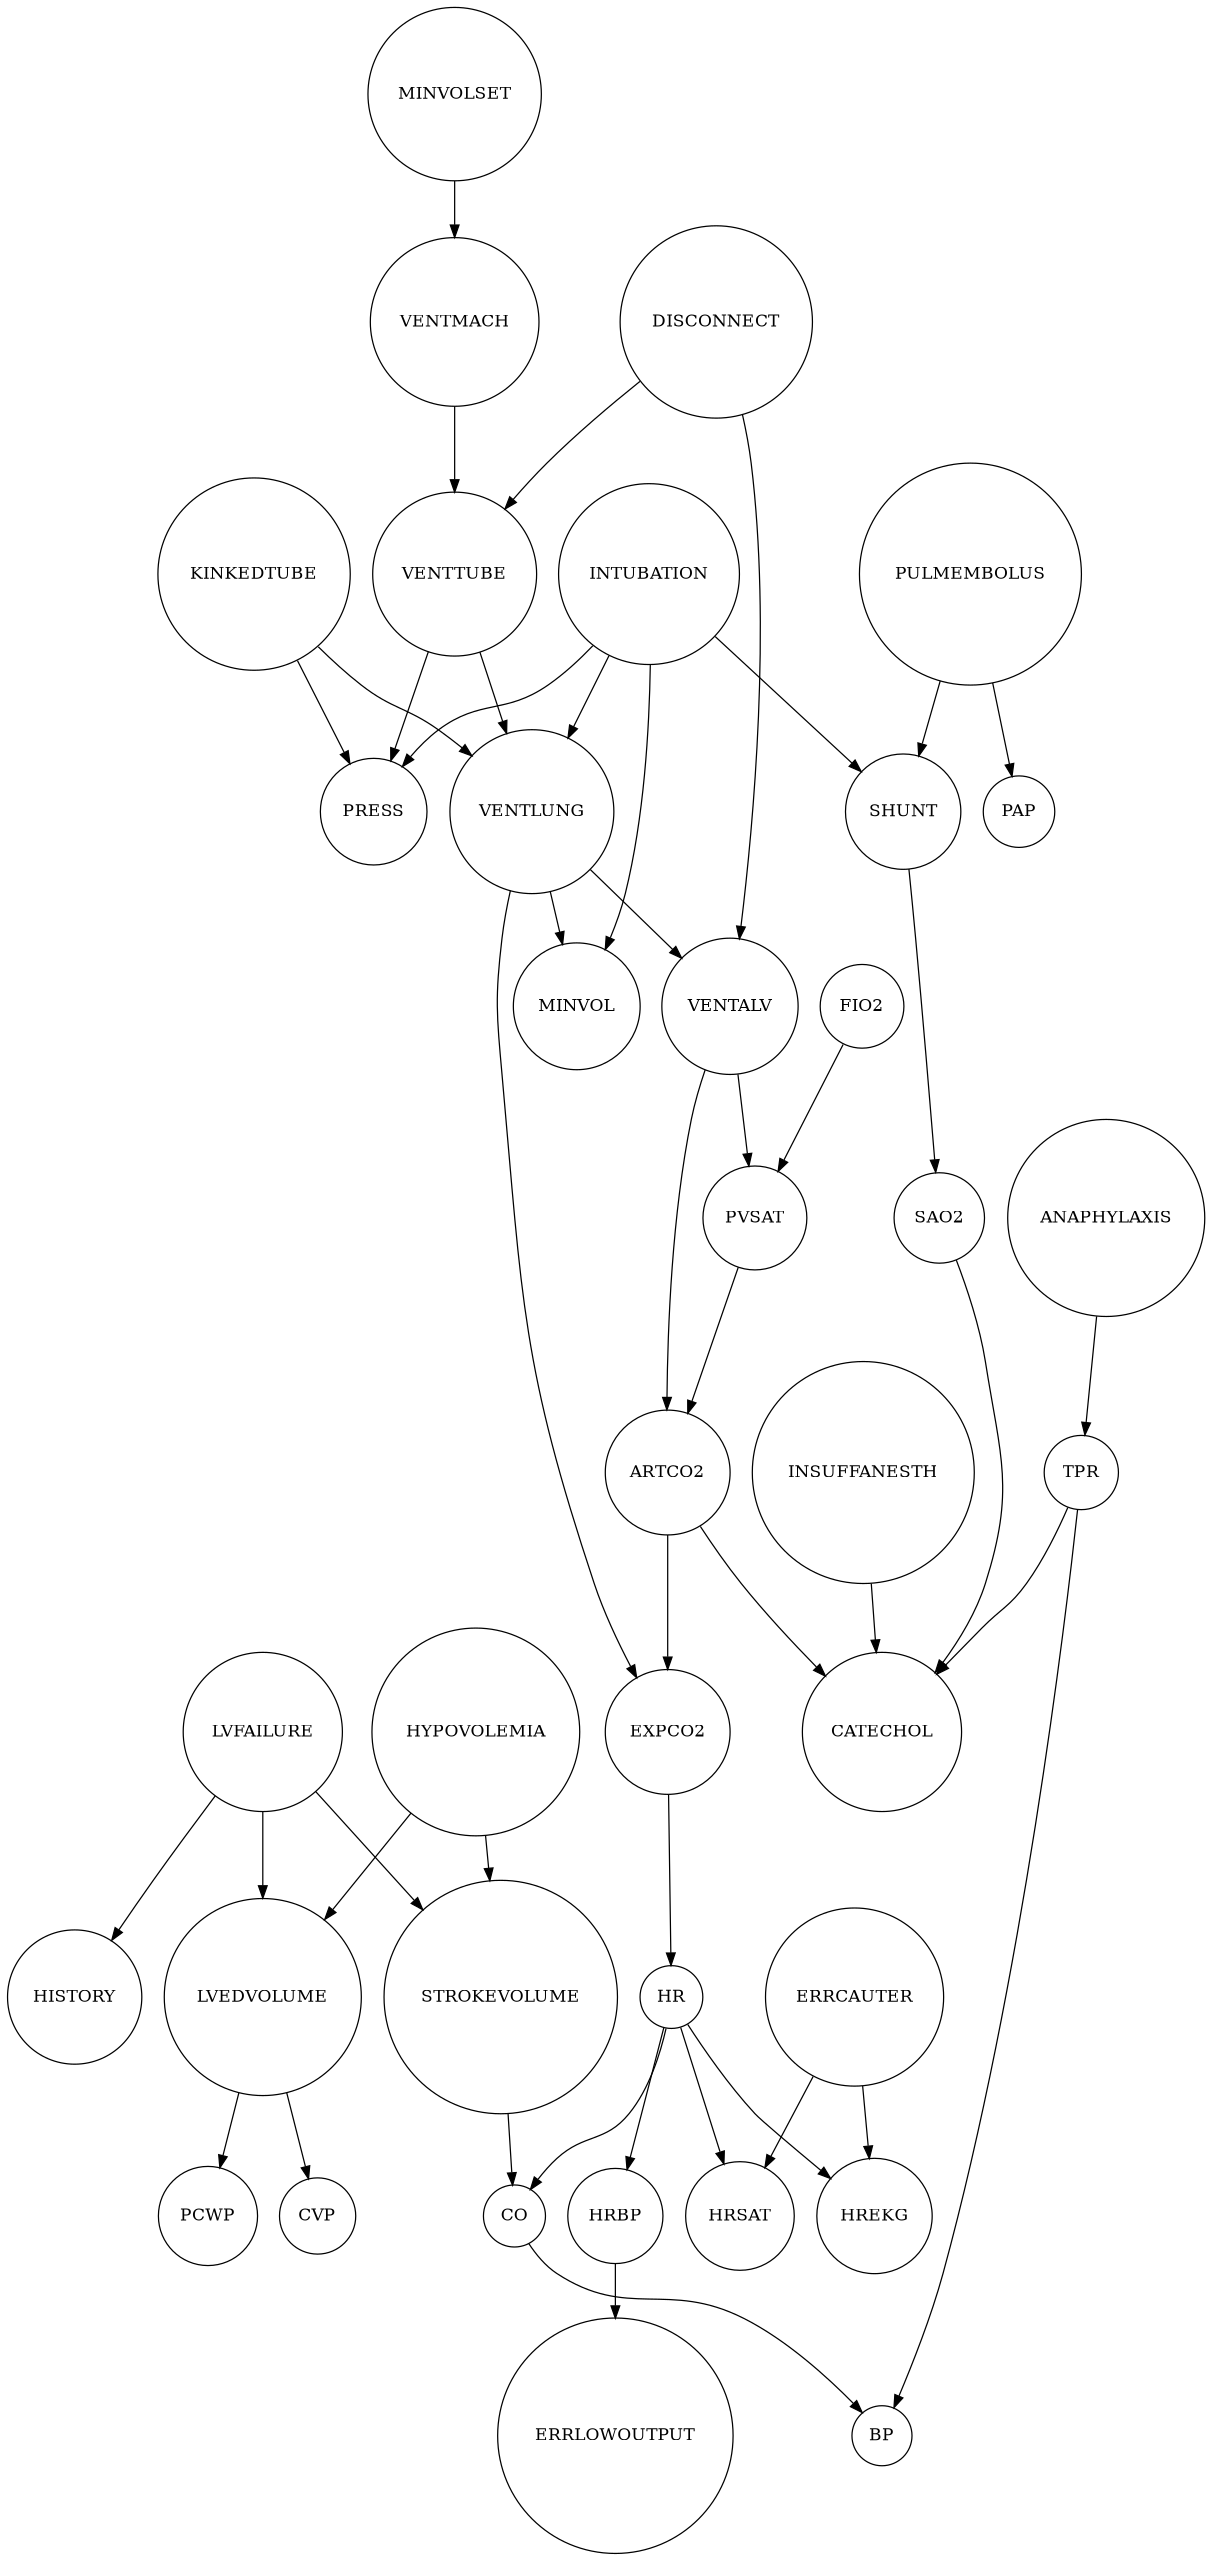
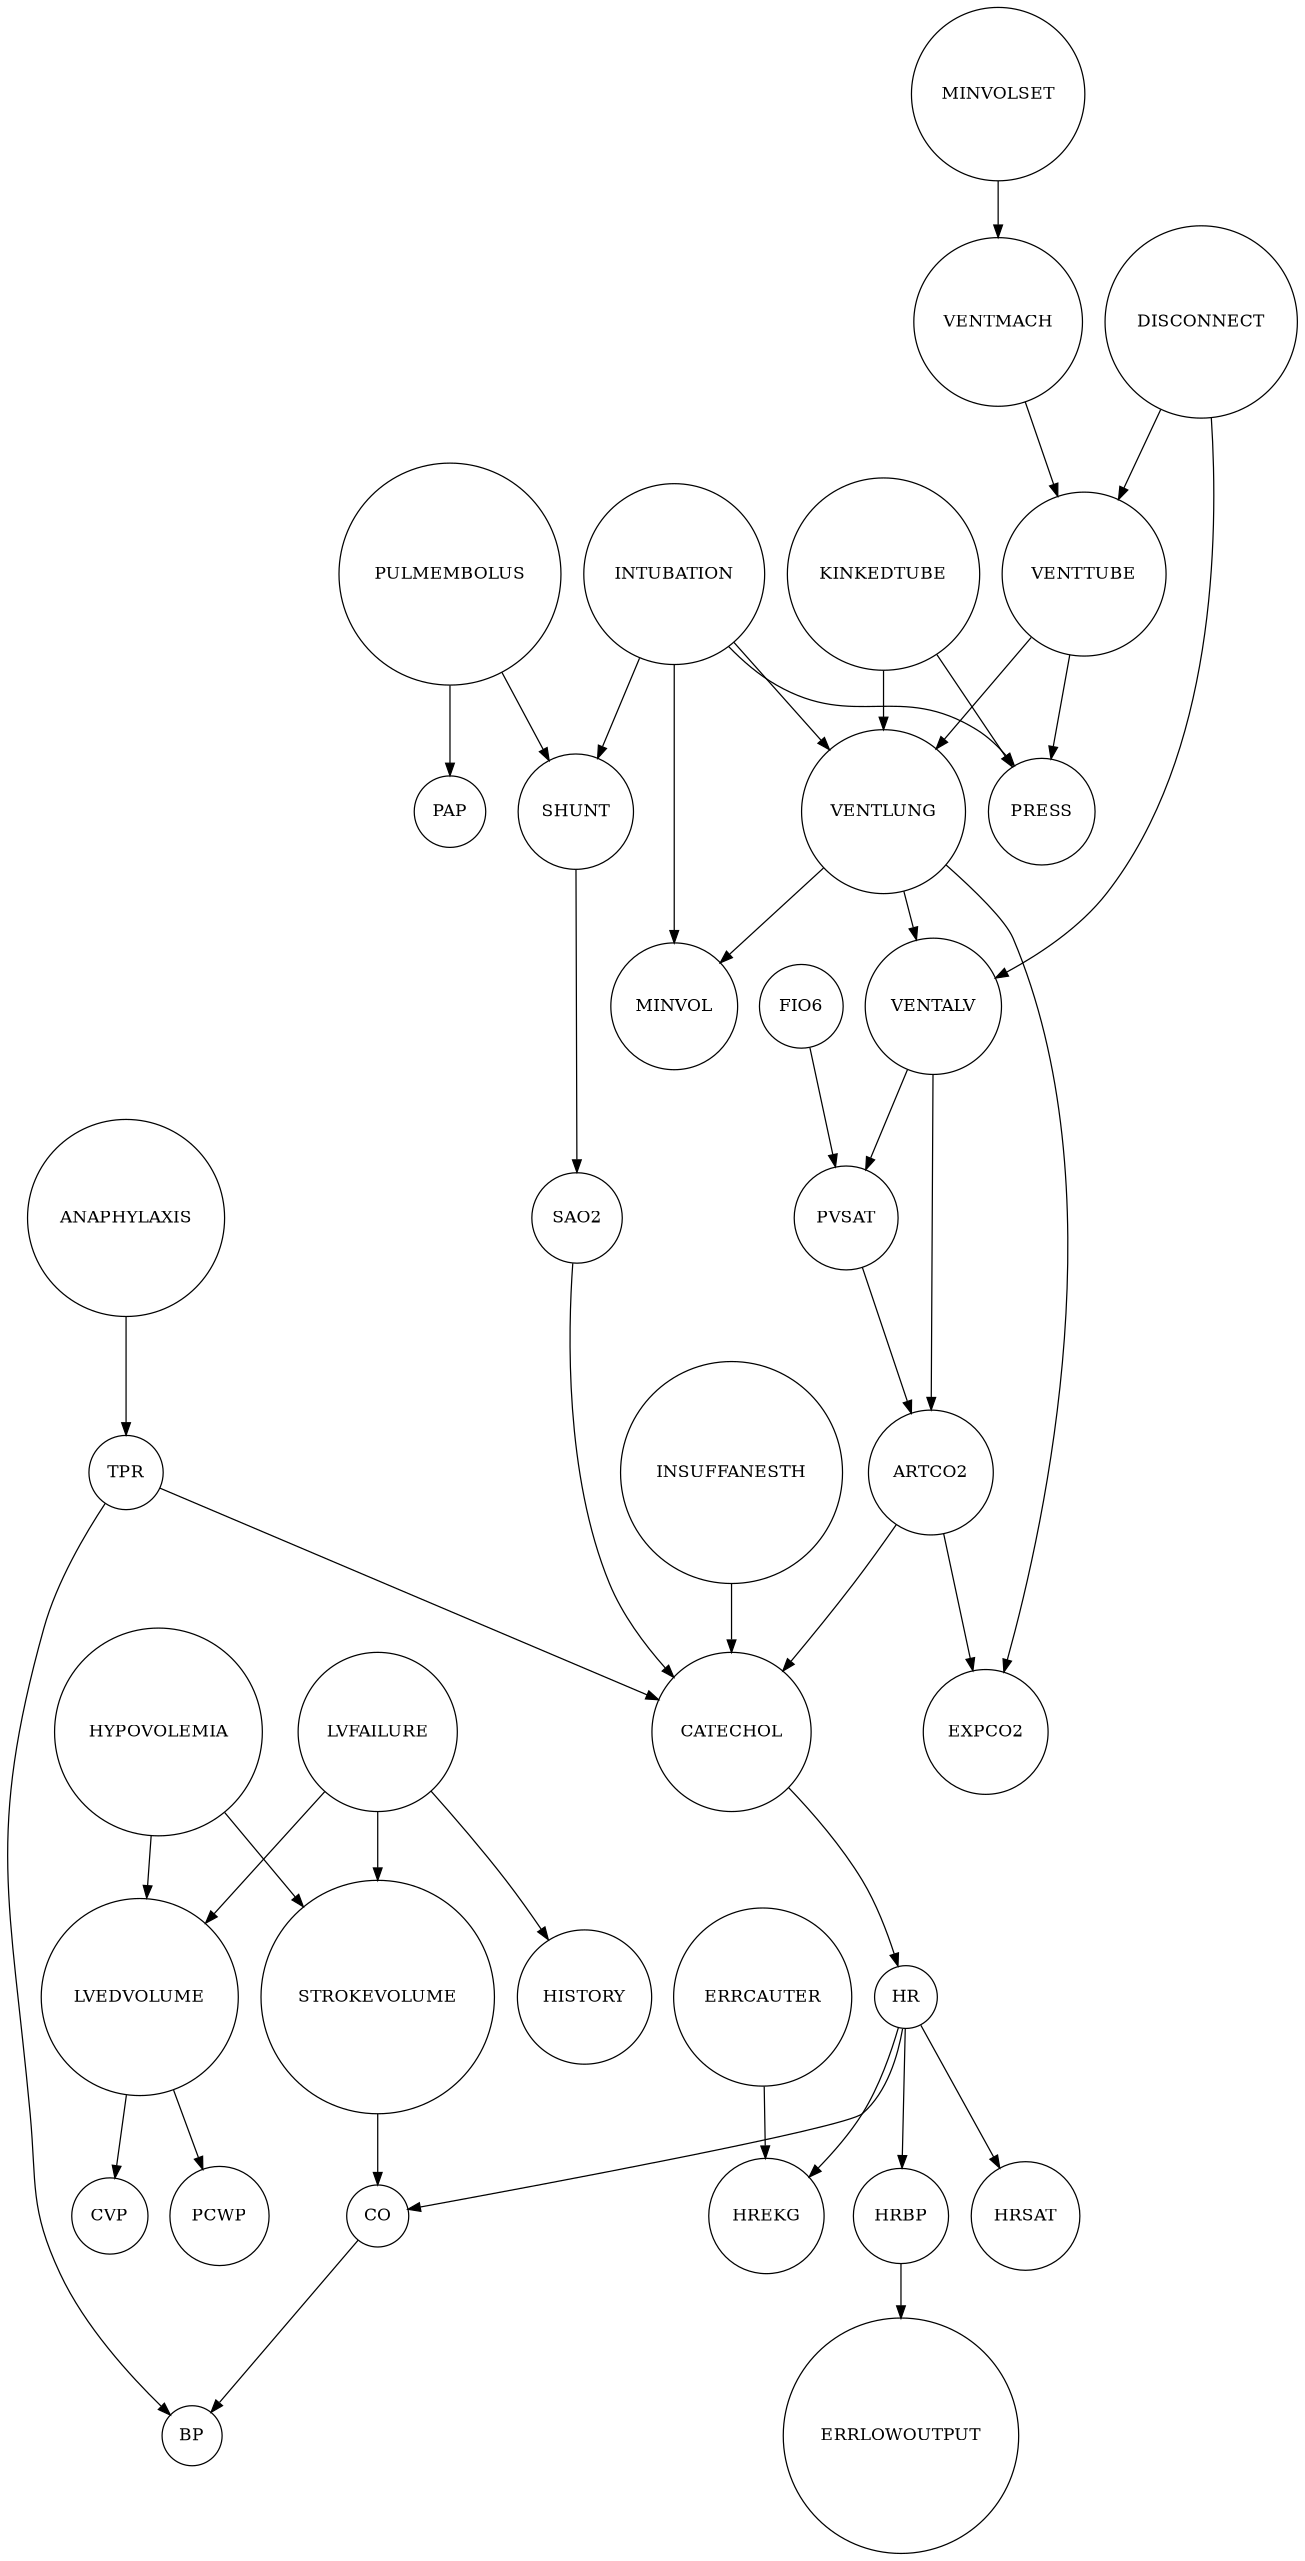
node "FIO2": label "FIO2" -> "FIO6"
edge "EXPCO2" -> "HR": now "CATECHOL" -> "HR"
edge "ERRCAUTER" -> "HRSAT": removed
